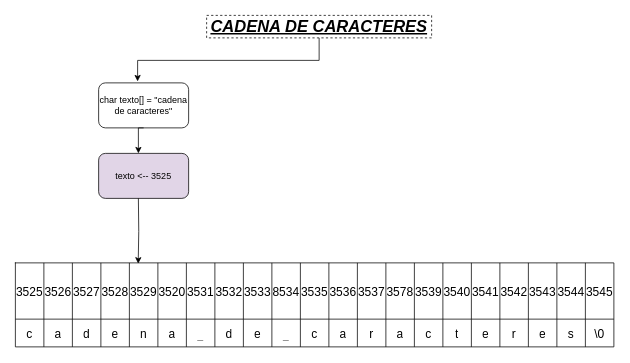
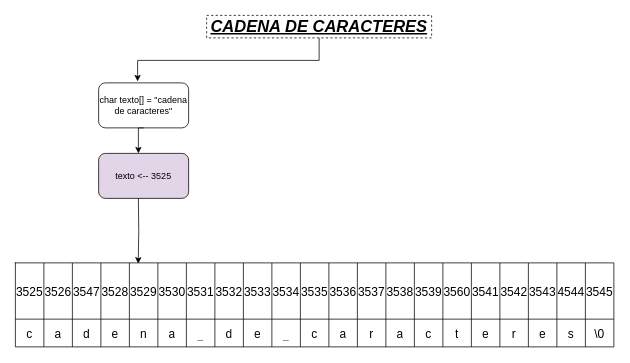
node "3527": label "3527" -> "3547"
node "3520": label "3520" -> "3530"
node "8534": label "8534" -> "3534"
node "3578": label "3578" -> "3538"
node "3540": label "3540" -> "3560"
node "3544": label "3544" -> "4544"
